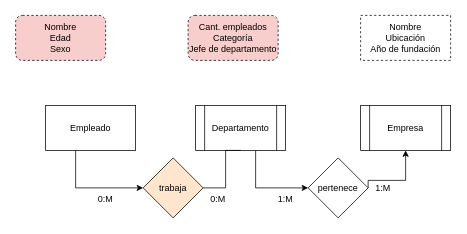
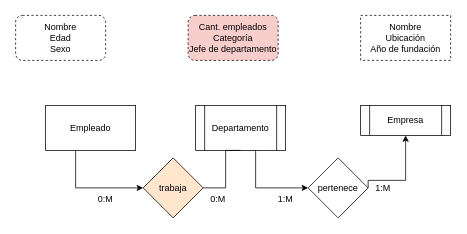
node "Nombre Edad Sexo": fillcolor #f8cecc -> #ffffff
node "Empresa": size 90x45 -> 90x30
